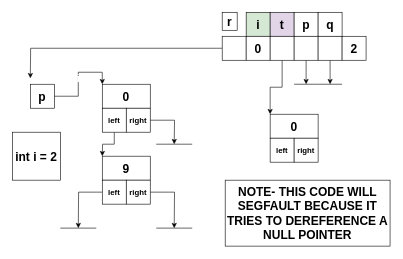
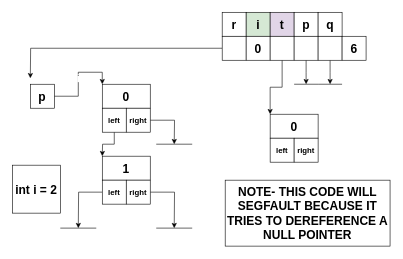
node "r": size 15x18 -> 24x24
node "2": label "2" -> "6"
node "int i = 2": moved (36, 156) -> (36, 189)
node "9": label "9" -> "1"
